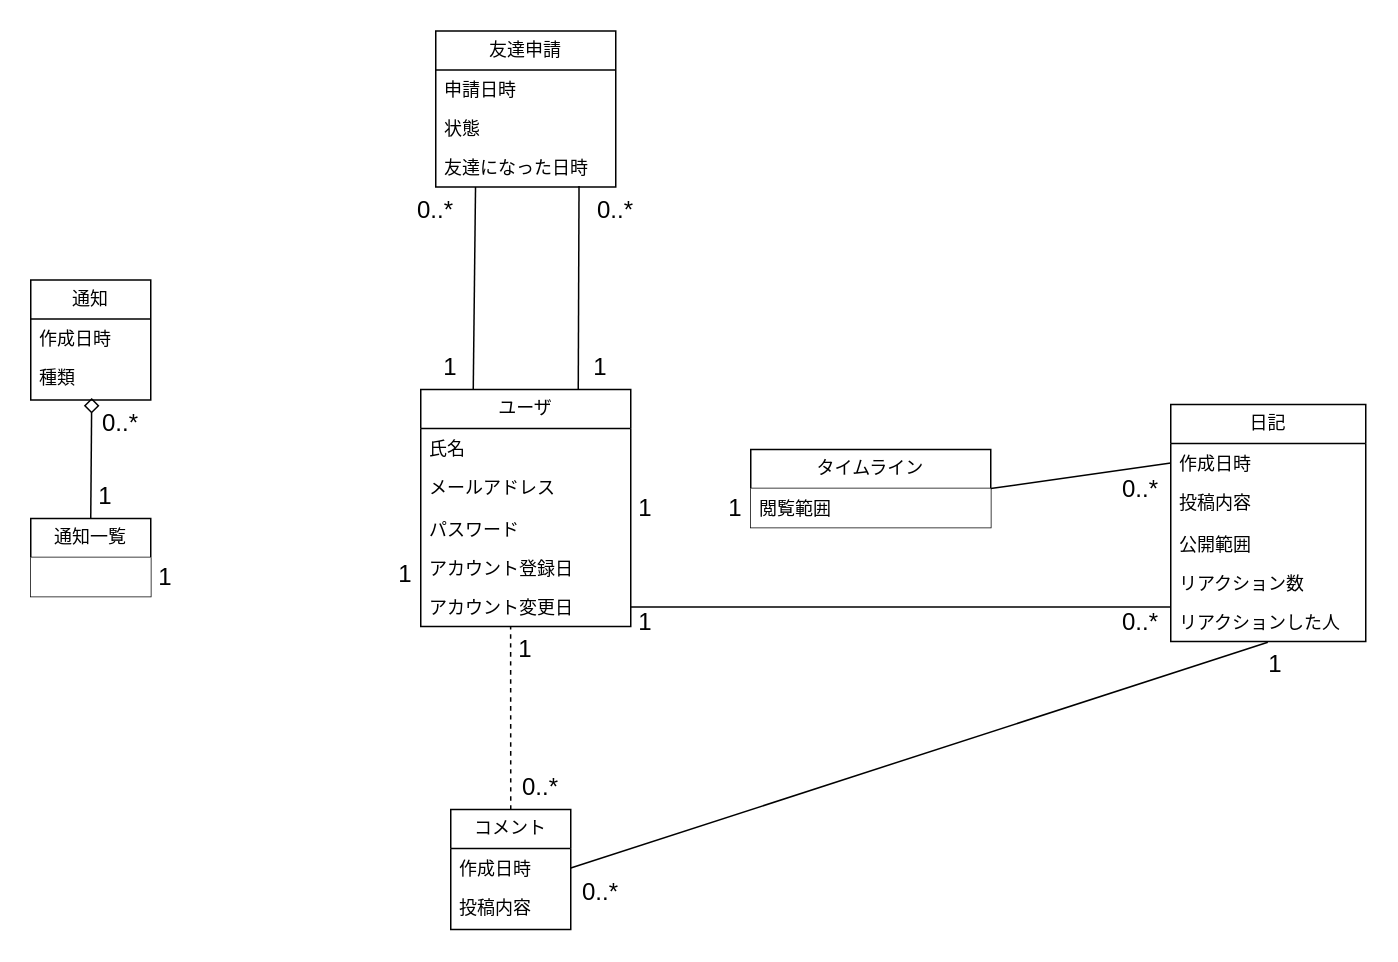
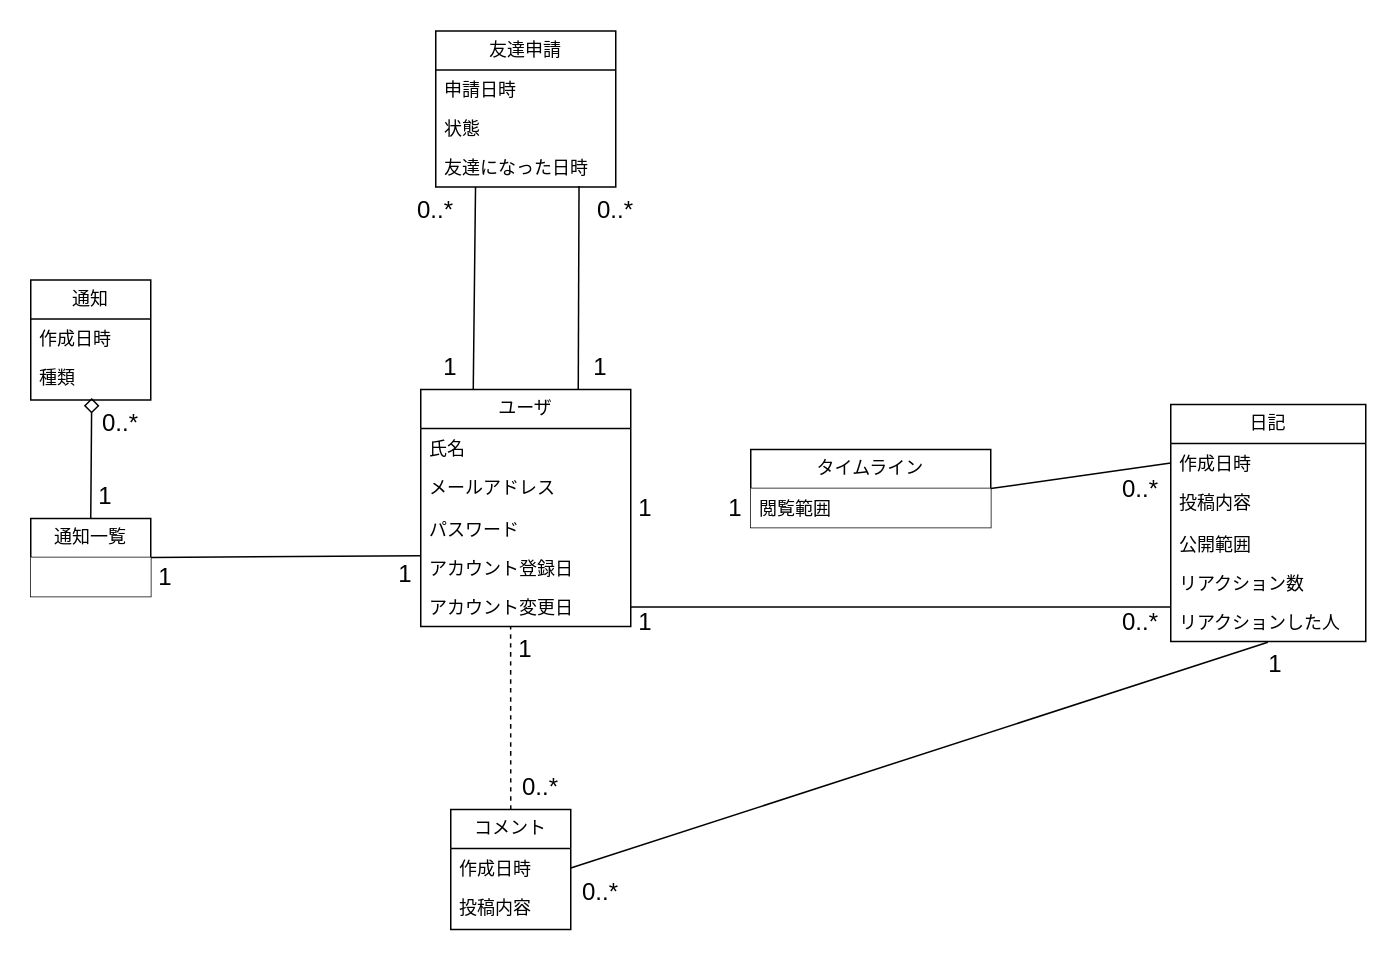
edge "通知一覧" -- "アカウント登録日": added
